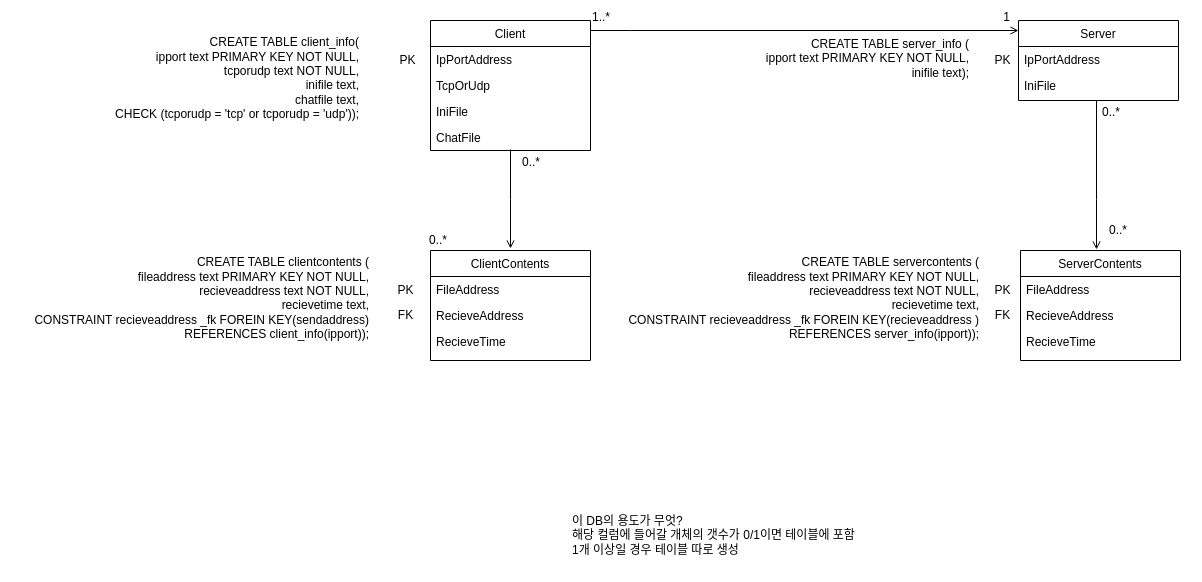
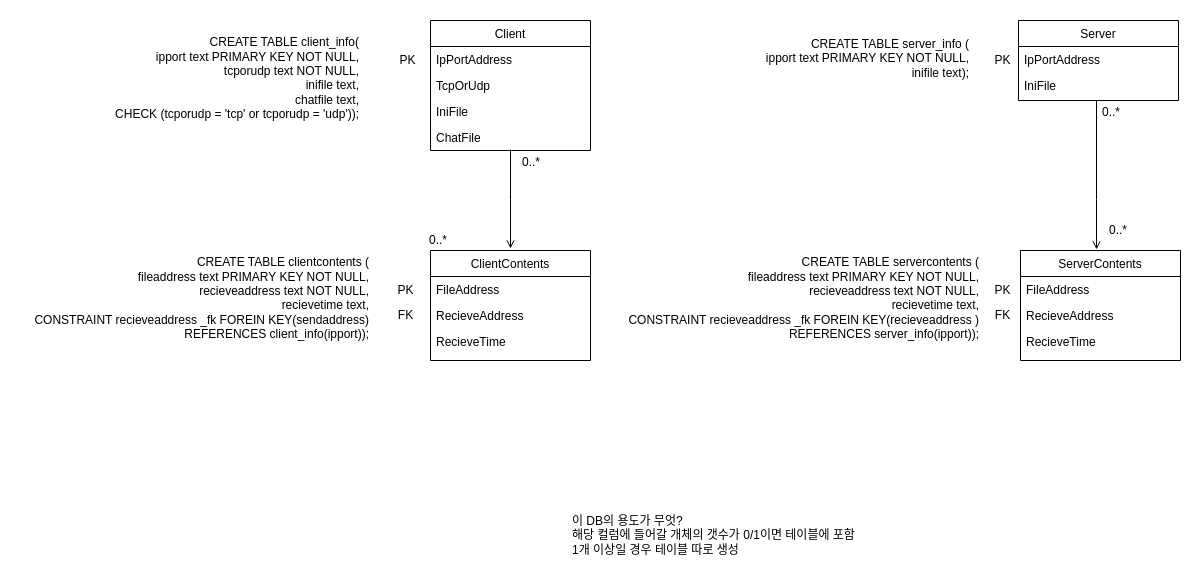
edge "Client" -> "Server": removed, labels "1..*", "1"
